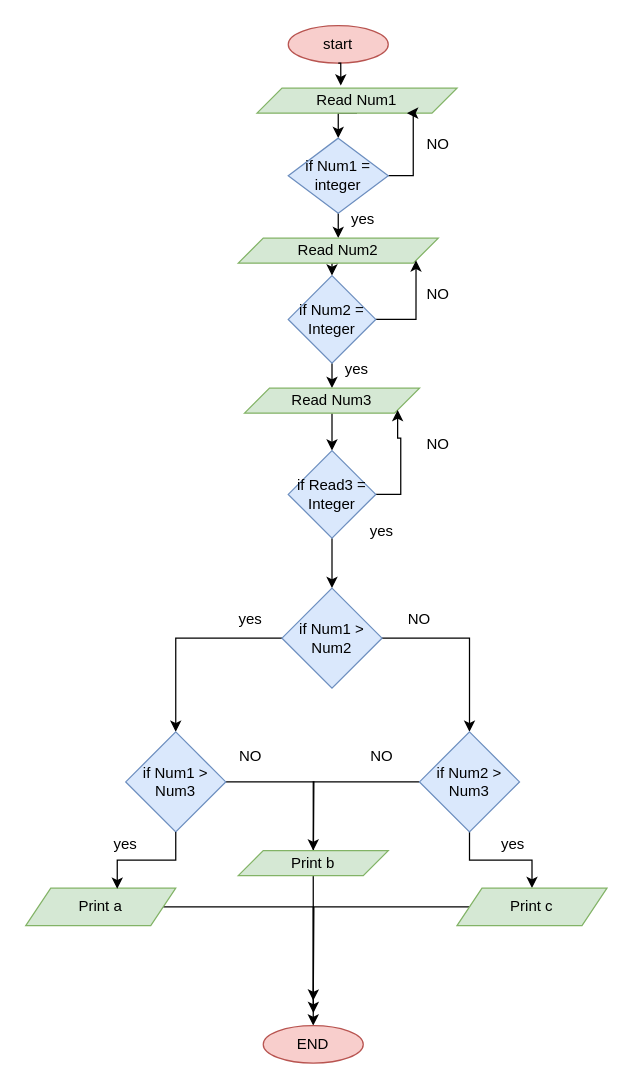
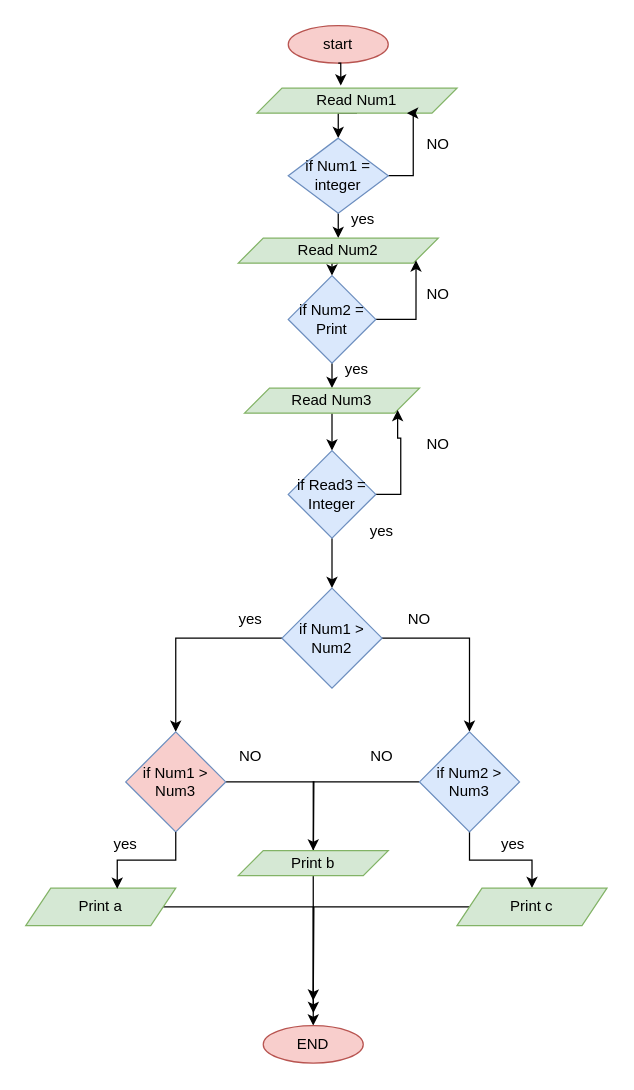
node "if Num2 = Integer": label "if Num2 = Integer" -> "if Num2 = Print"
node "if Num1 > Num3": fillcolor #dae8fc -> #f8cecc
